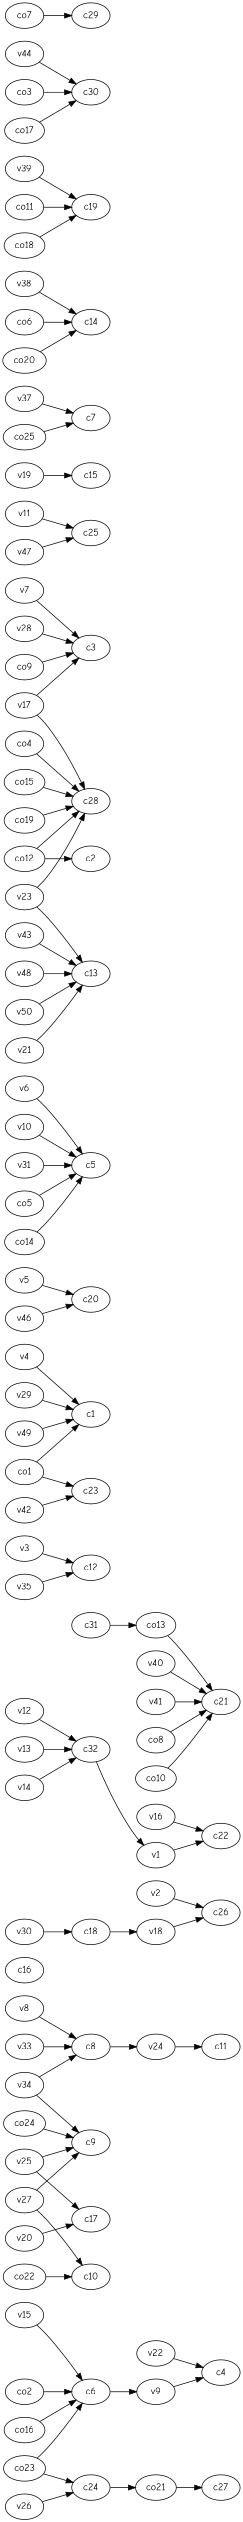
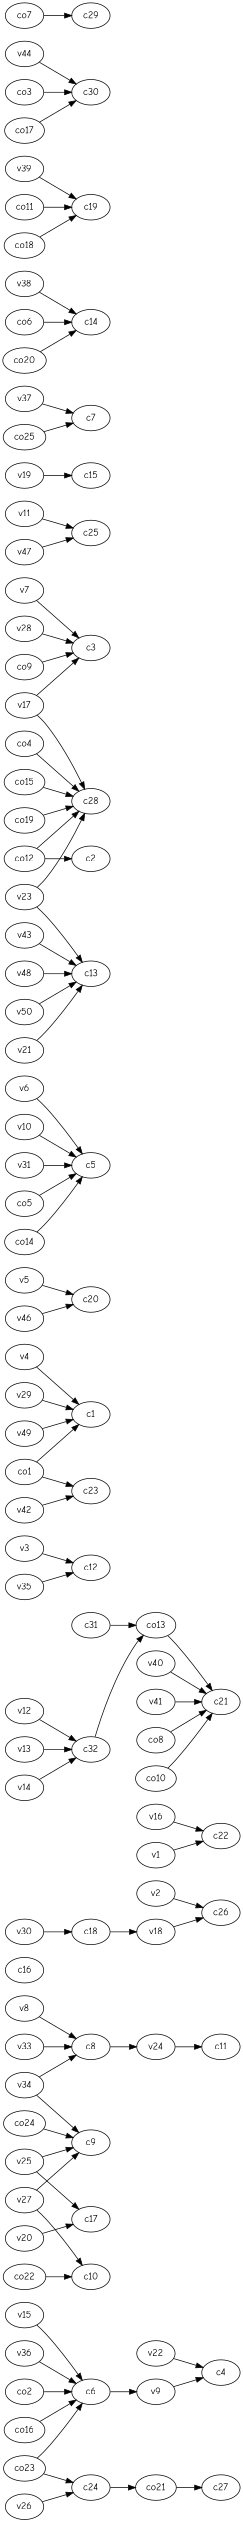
edge "c32" -> "v1": now "c32" -> "co13"
node "v36": added
